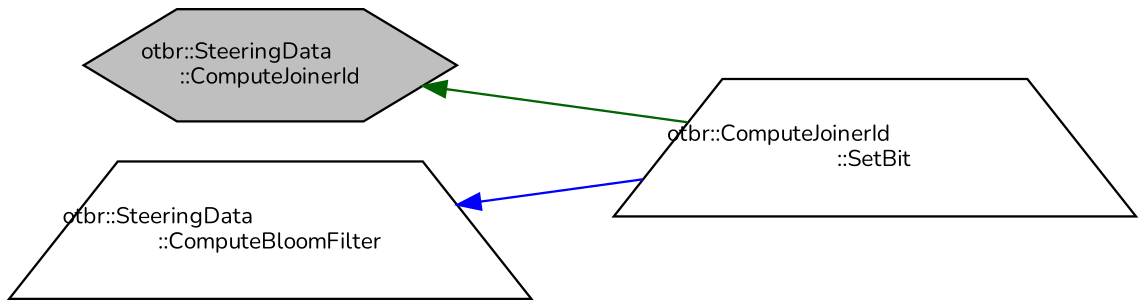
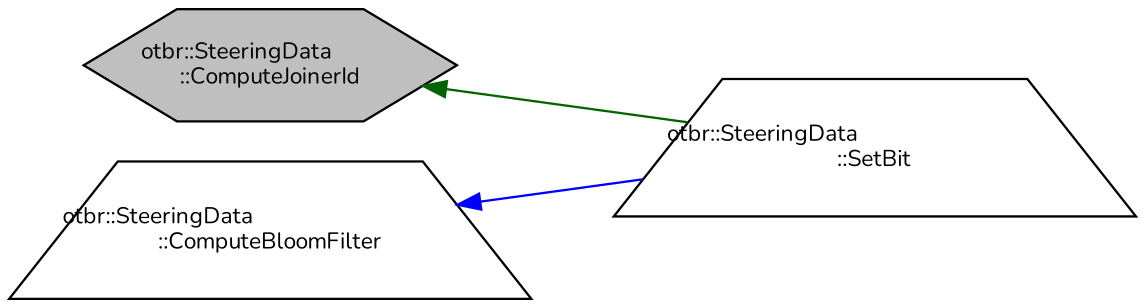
node "otbr::ComputeJoinerId ::SetBit": label "otbr::ComputeJoinerId ::SetBit" -> "otbr::SteeringData ::SetBit"
